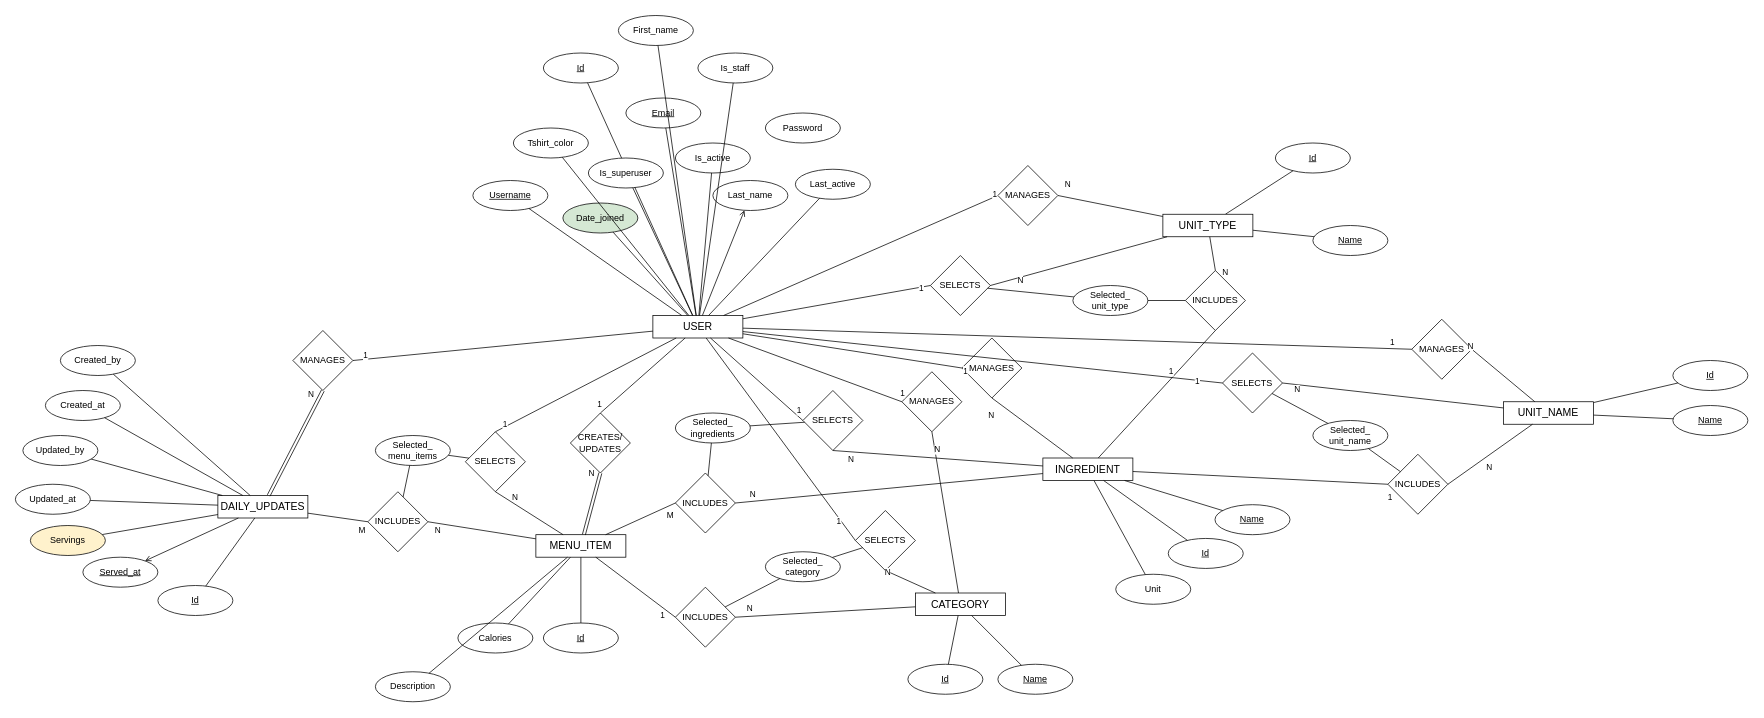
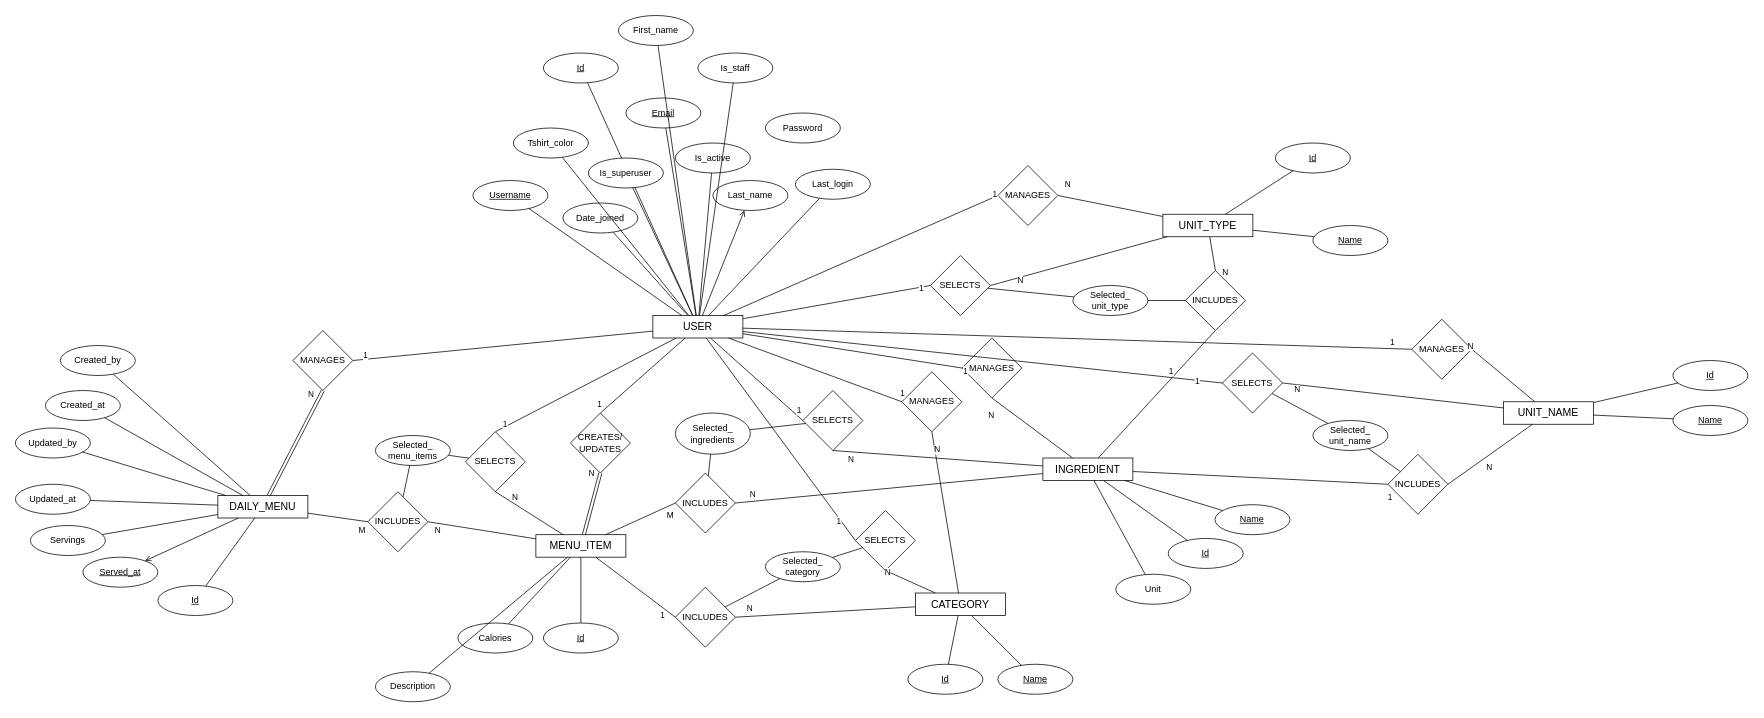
node "Last_active": label "Last_active" -> "Last_login"
node "Date_joined": fillcolor #d5e8d4 -> #ffffff
node "Selected_ ingredients": size 75x30 -> 75x41
node "Updated_by": moved (60, 450) -> (53, 443)
node "DAILY_UPDATES": label "DAILY_UPDATES" -> "DAILY_MENU"
node "Servings": fillcolor #fff2cc -> #ffffff
